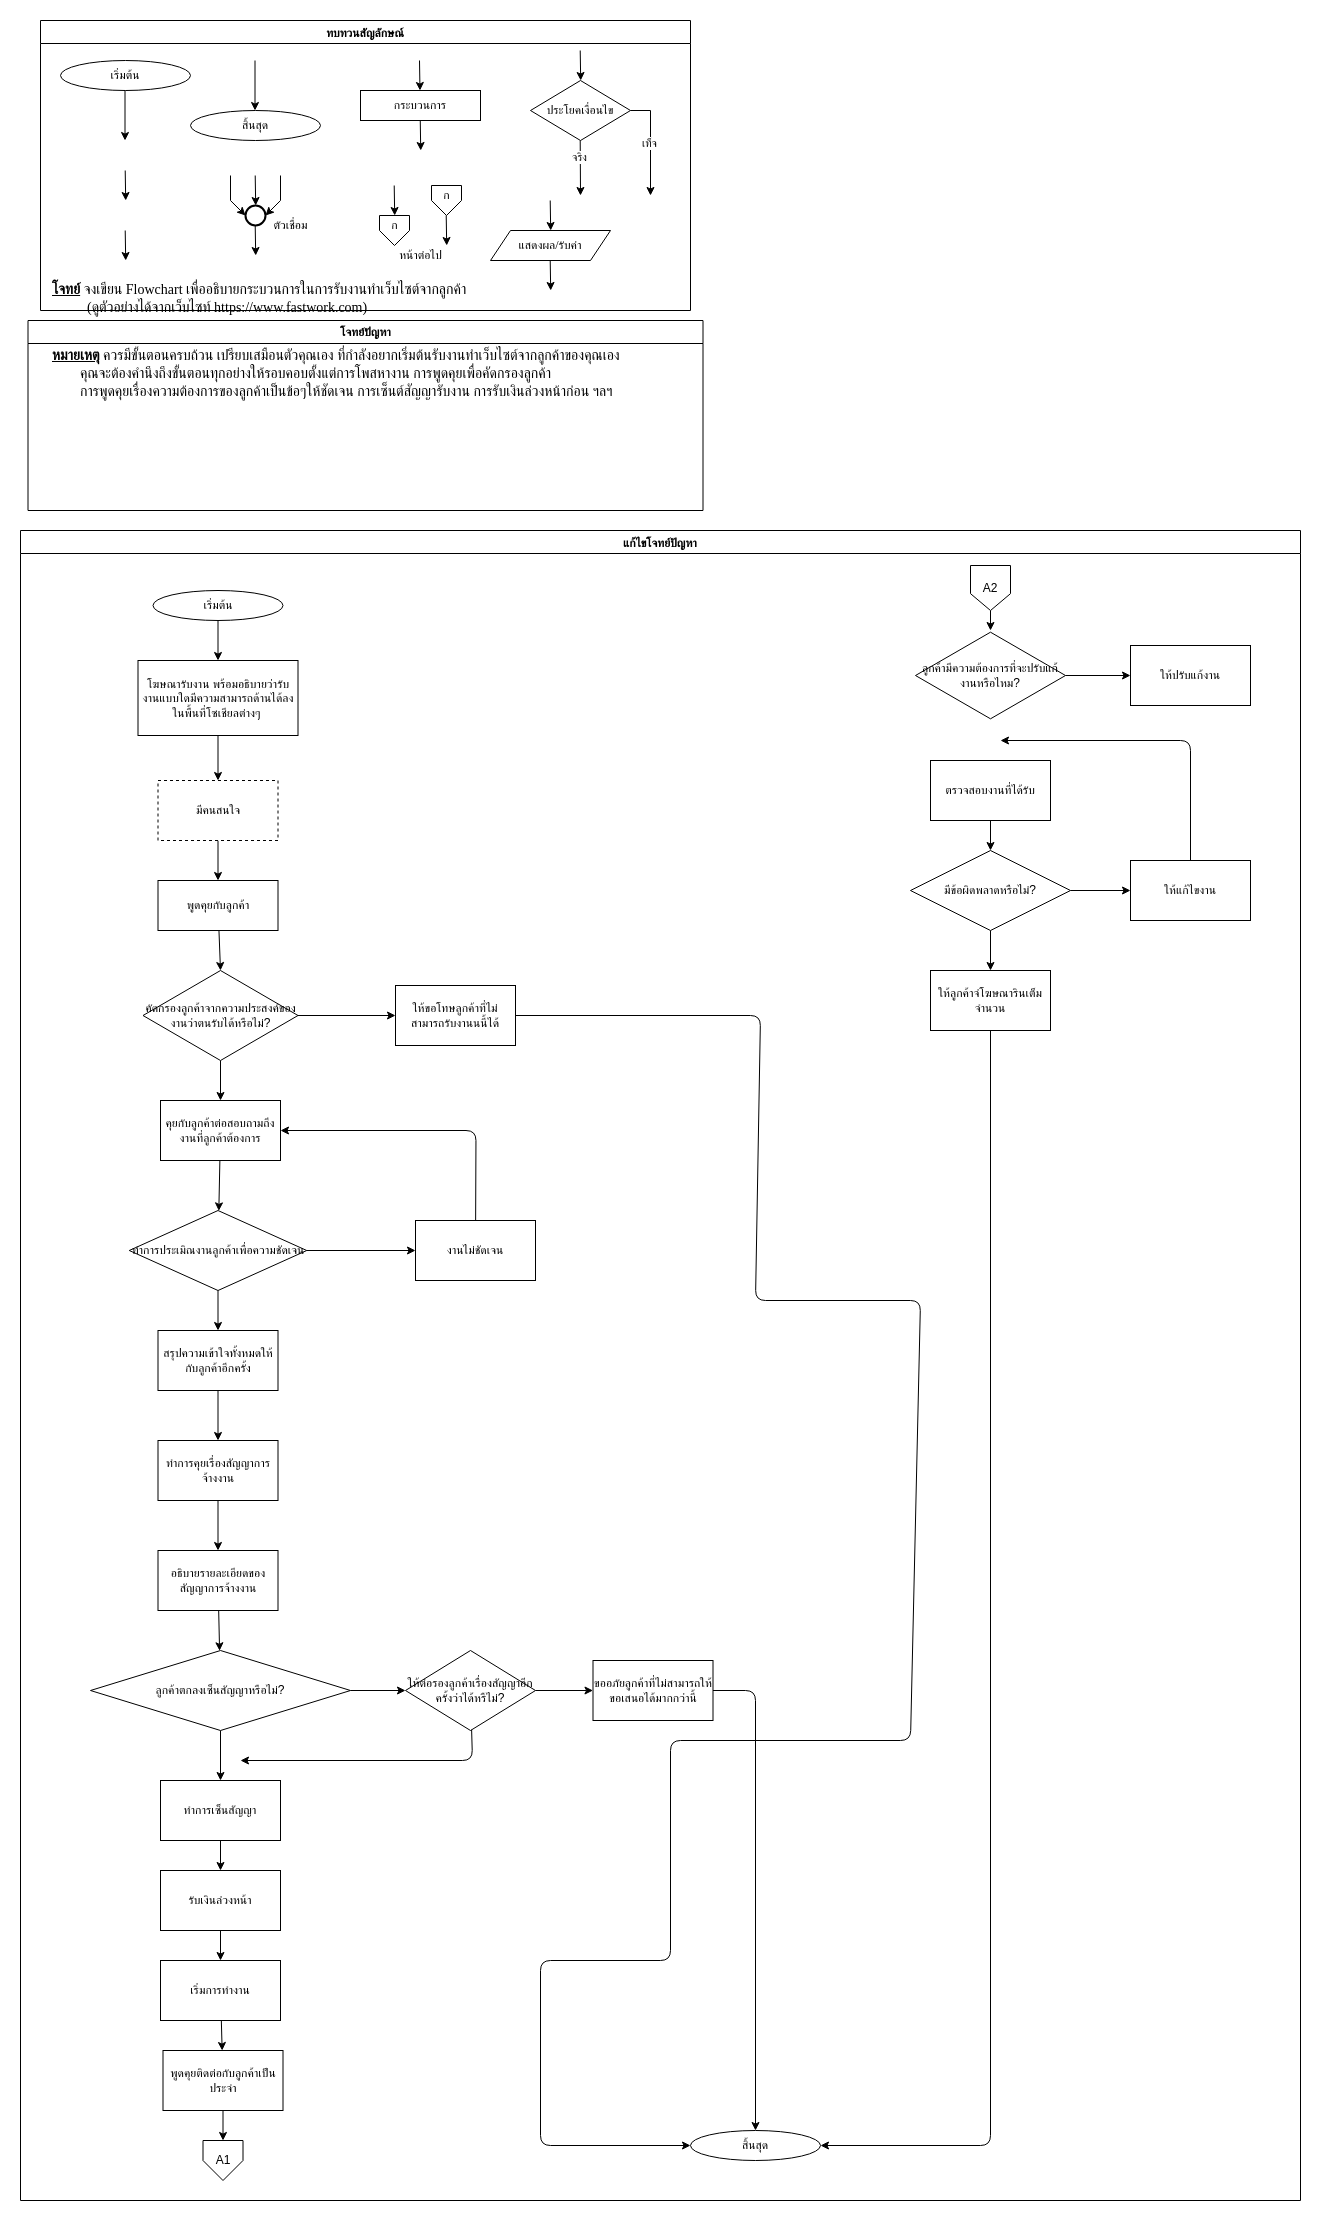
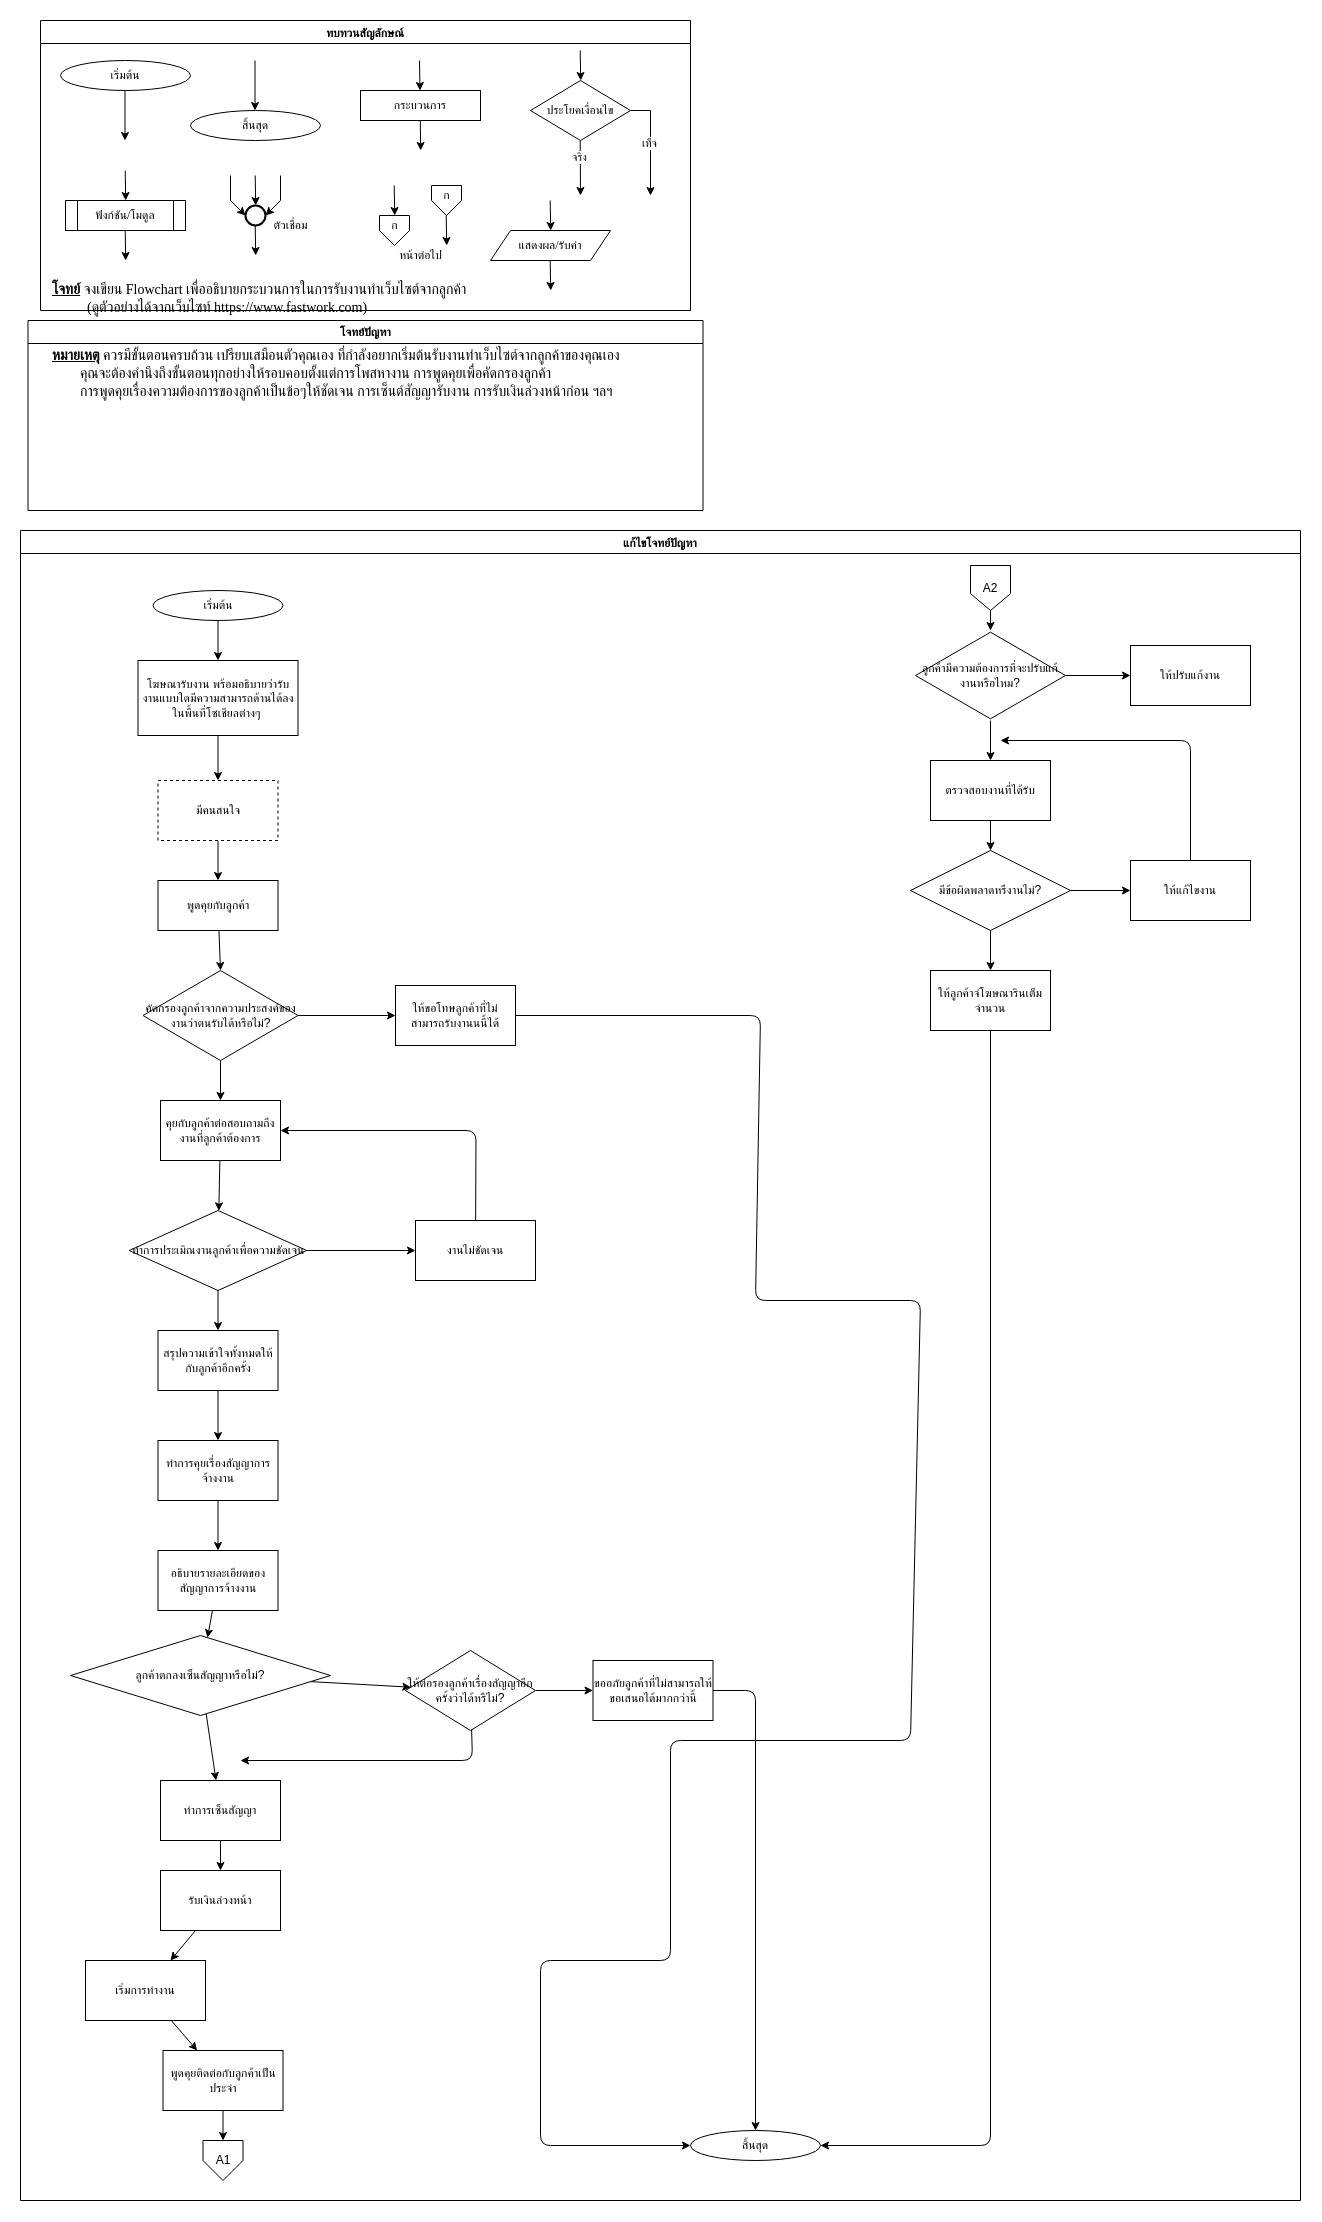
node "ฟังก์ชัน/โมดูล": added
edge "ลูกค้ามีความต้องการที่จะปรับแก้งานหรือไหม?" -> "ตรวจสอบงานที่ได้รับ": added
node "มีข้อผิดพลาดหรือไม่?": label "มีข้อผิดพลาดหรือไม่?" -> "มีข้อผิดพลาดหรืงานไม่?"
node "ลูกค้าตกลงเซ็นสัญญาหรือไม่?": moved (221, 1691) -> (201, 1676)
node "เริ่มการทำงาน": moved (221, 1991) -> (146, 1991)
